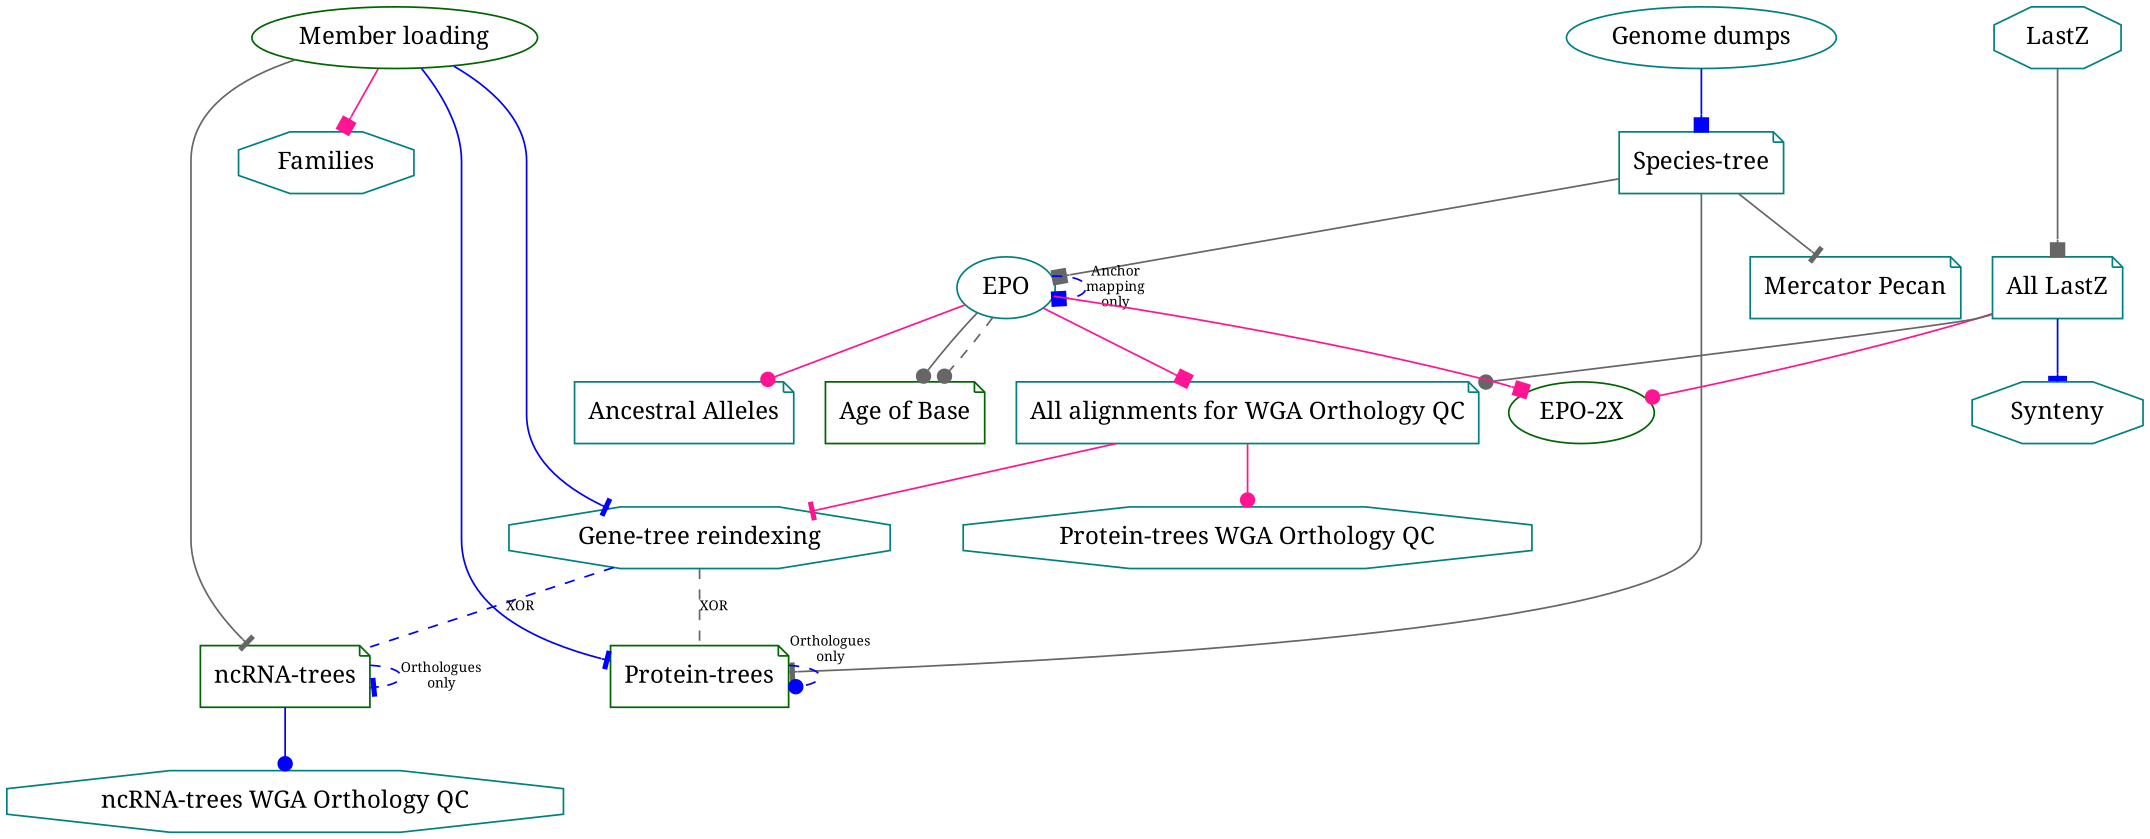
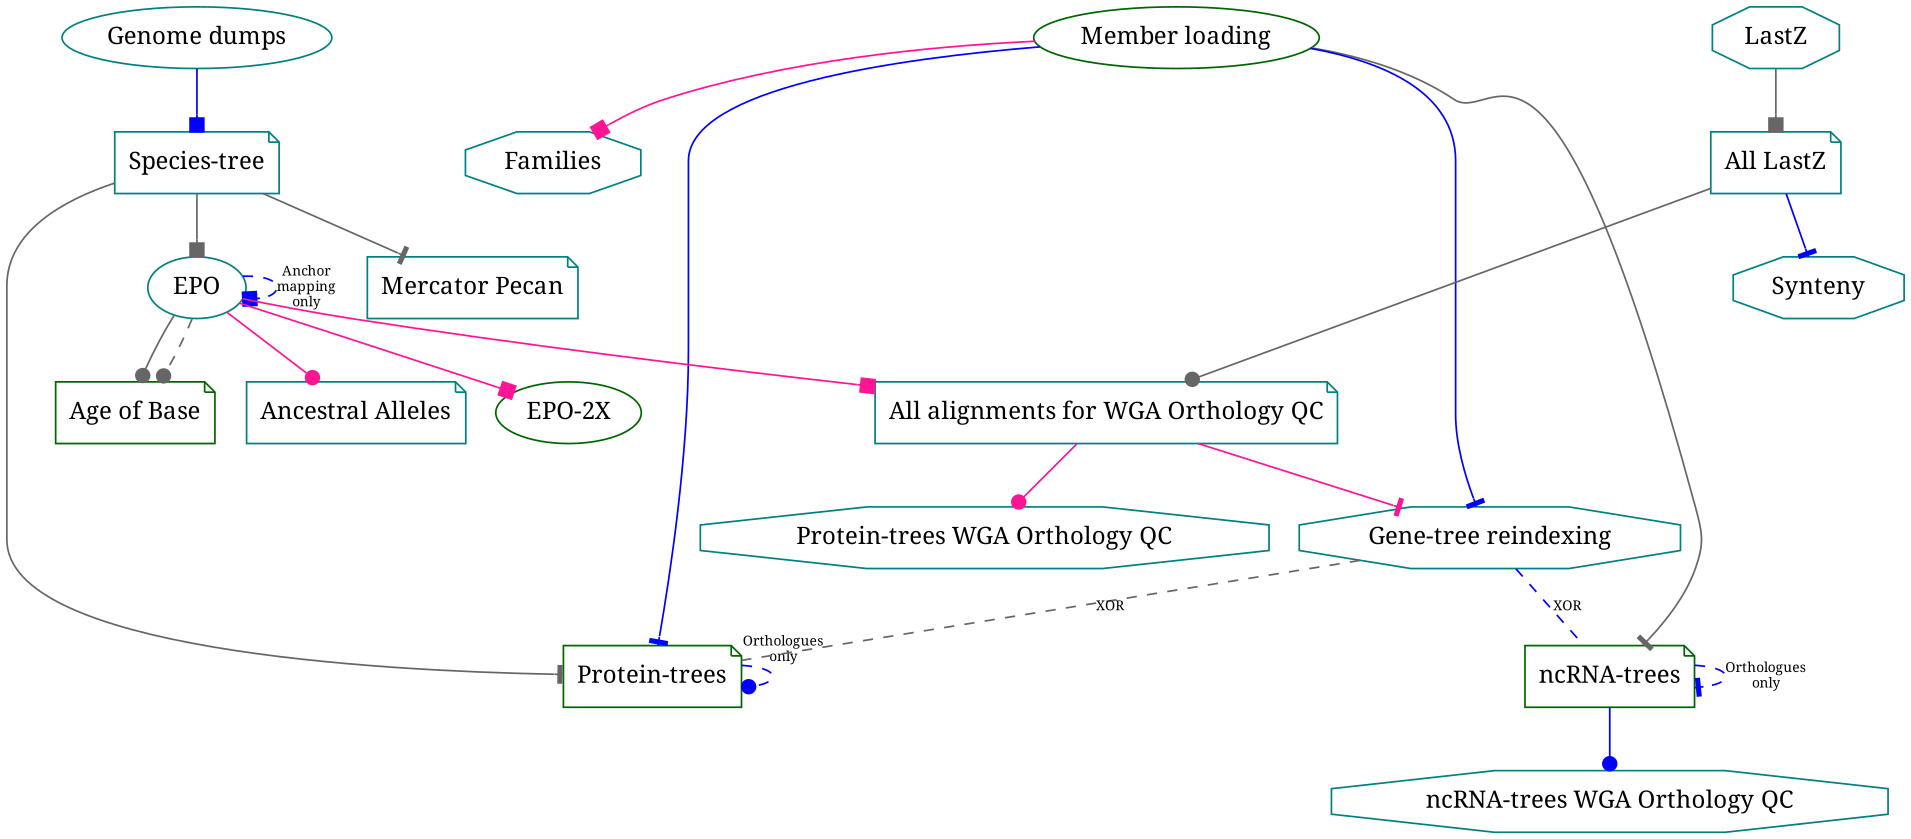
edge "All LastZ" -> "EPO-2X": removed
